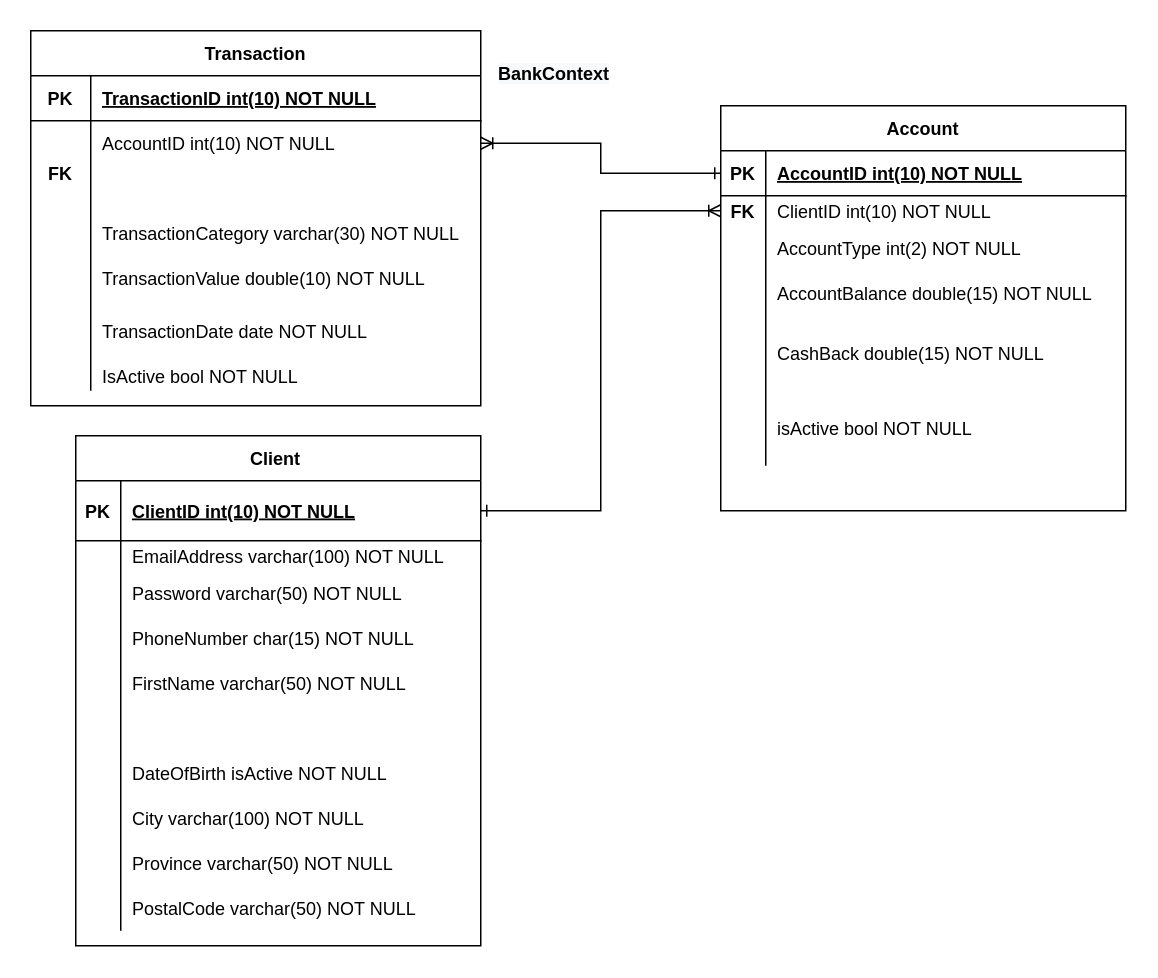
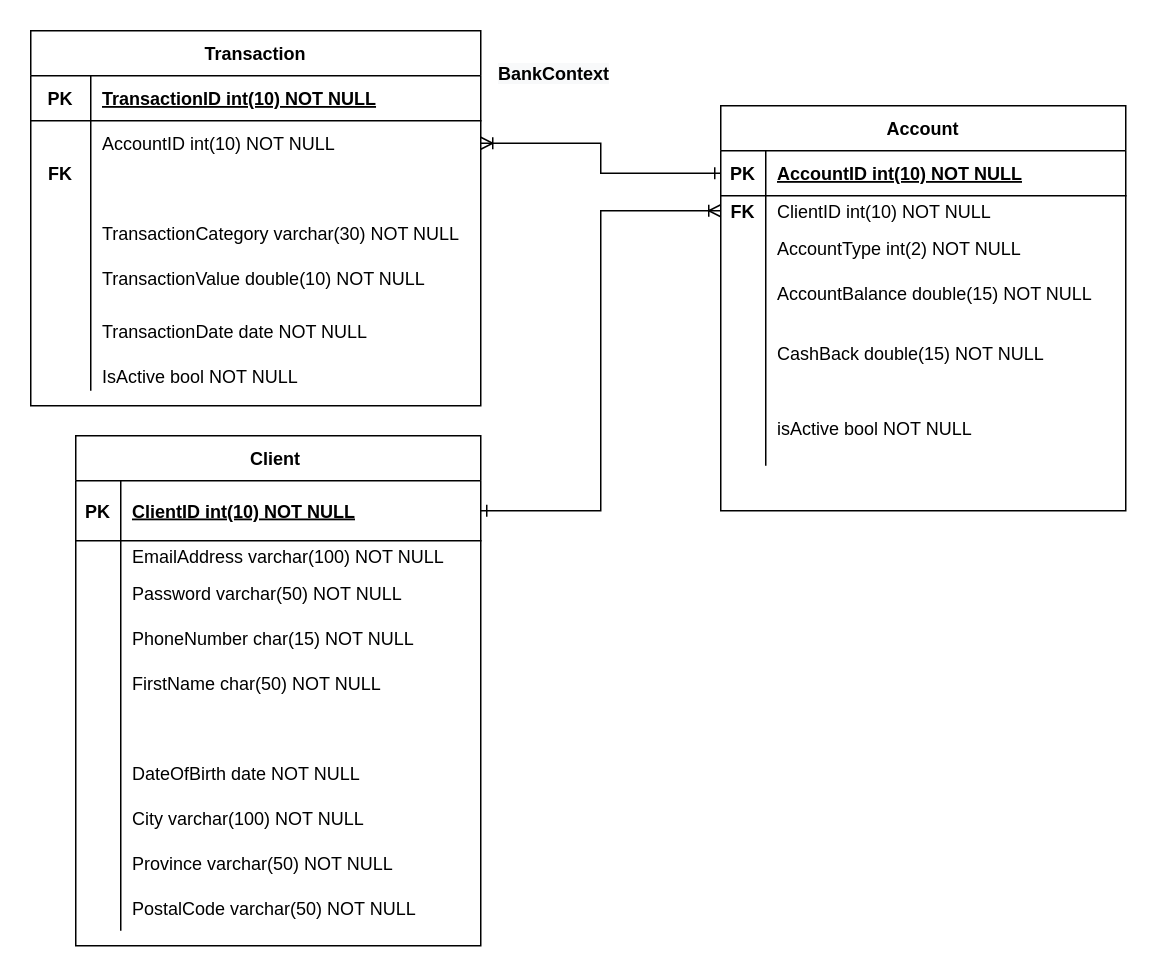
node "FirstName varchar(50) NOT NULL": label "FirstName varchar(50) NOT NULL" -> "FirstName char(50) NOT NULL"
node "DateOfBirth isActive NOT NULL": label "DateOfBirth isActive NOT NULL" -> "DateOfBirth date NOT NULL"
